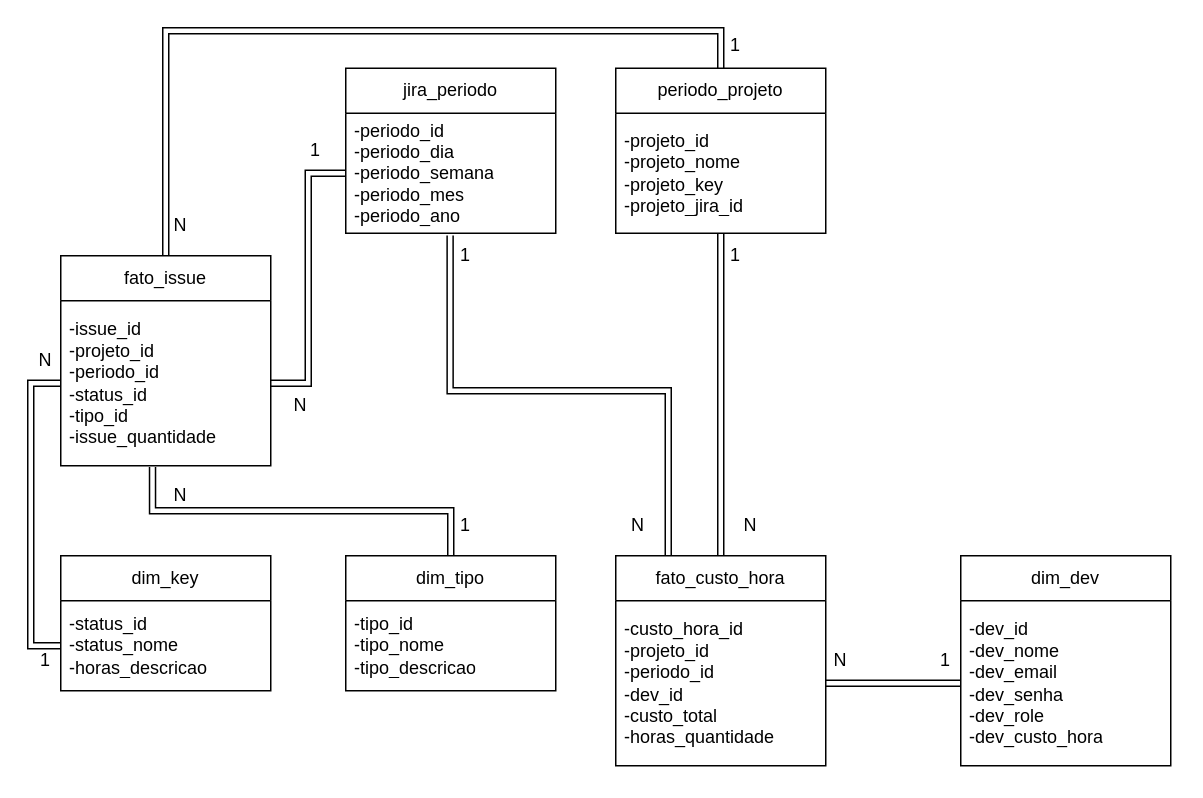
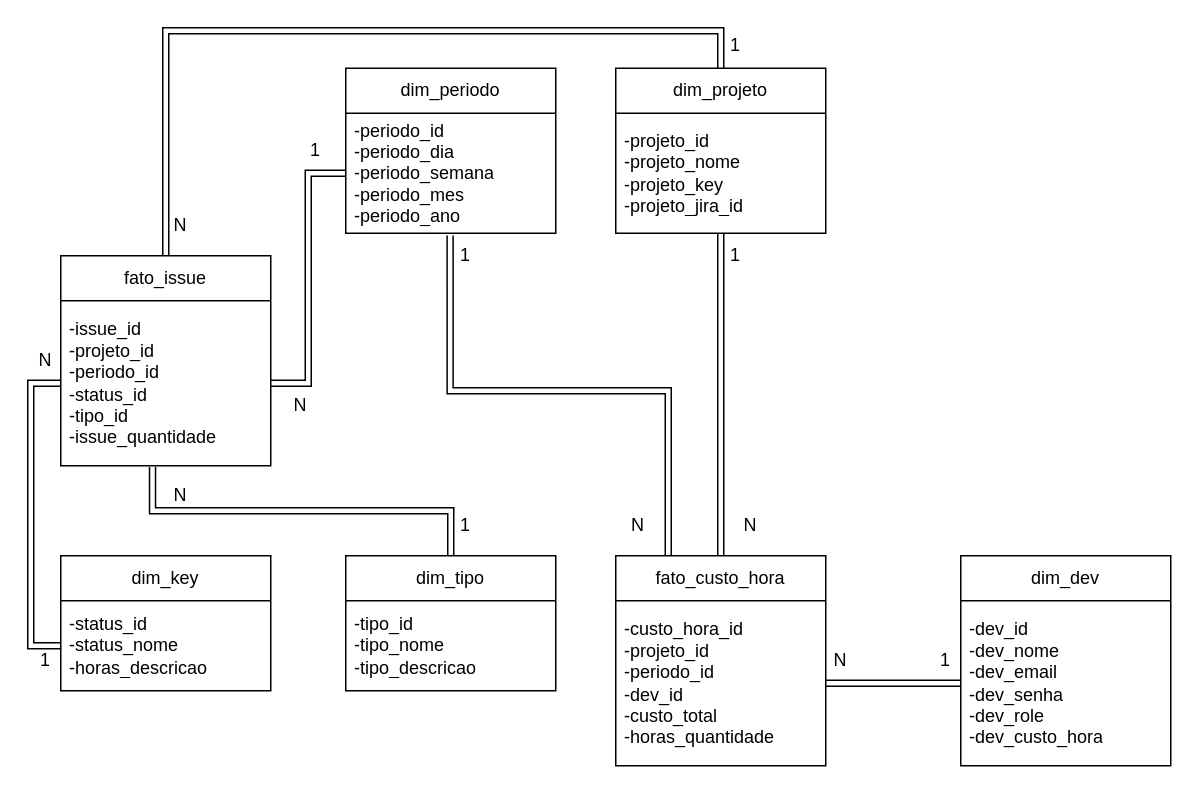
node "jira_periodo": label "jira_periodo" -> "dim_periodo"
node "periodo_projeto": label "periodo_projeto" -> "dim_projeto"
